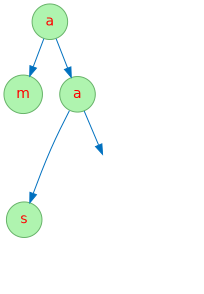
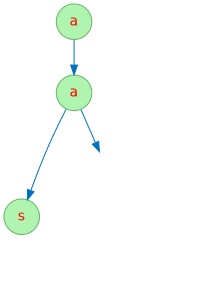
node "m": removed
